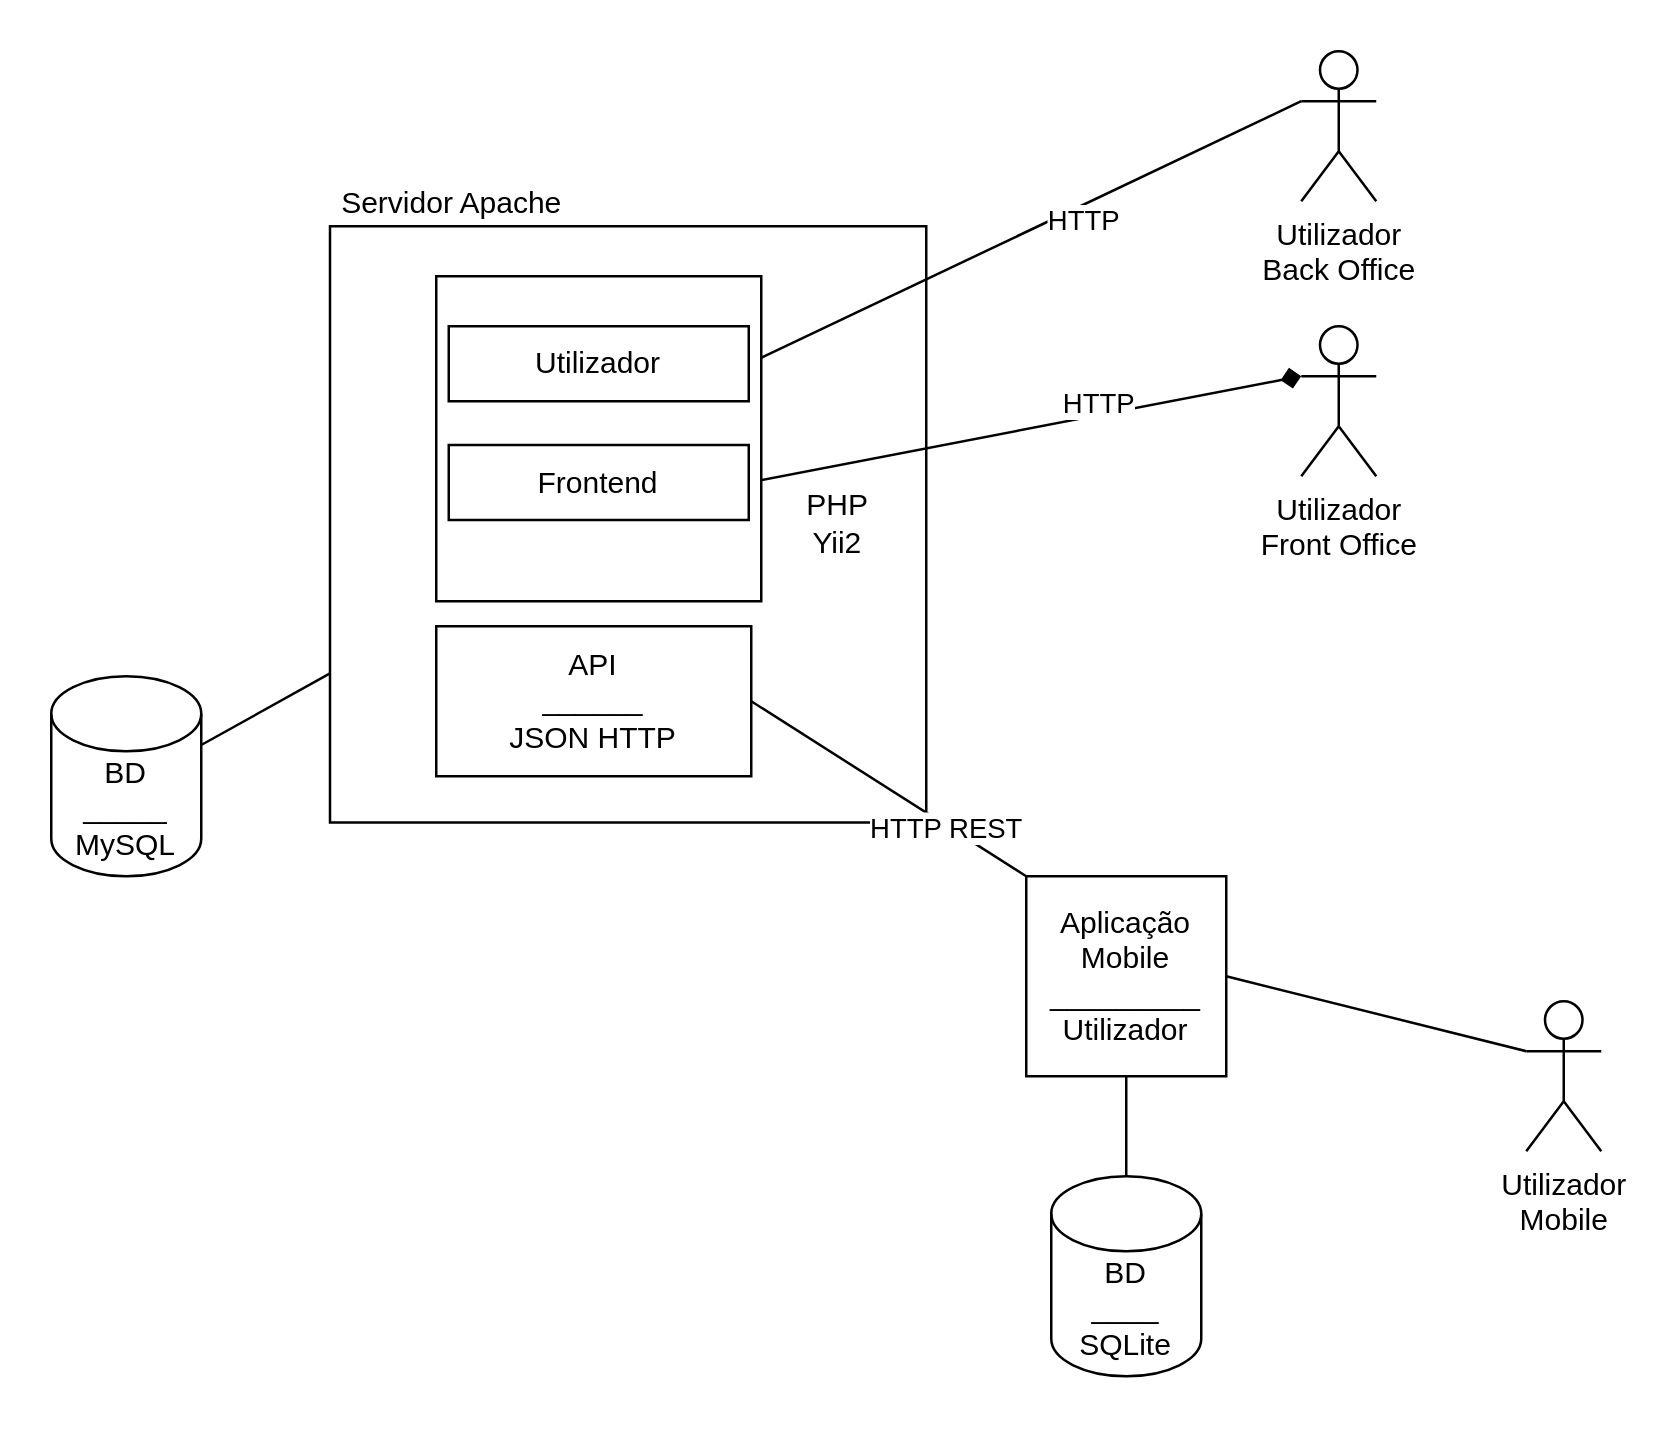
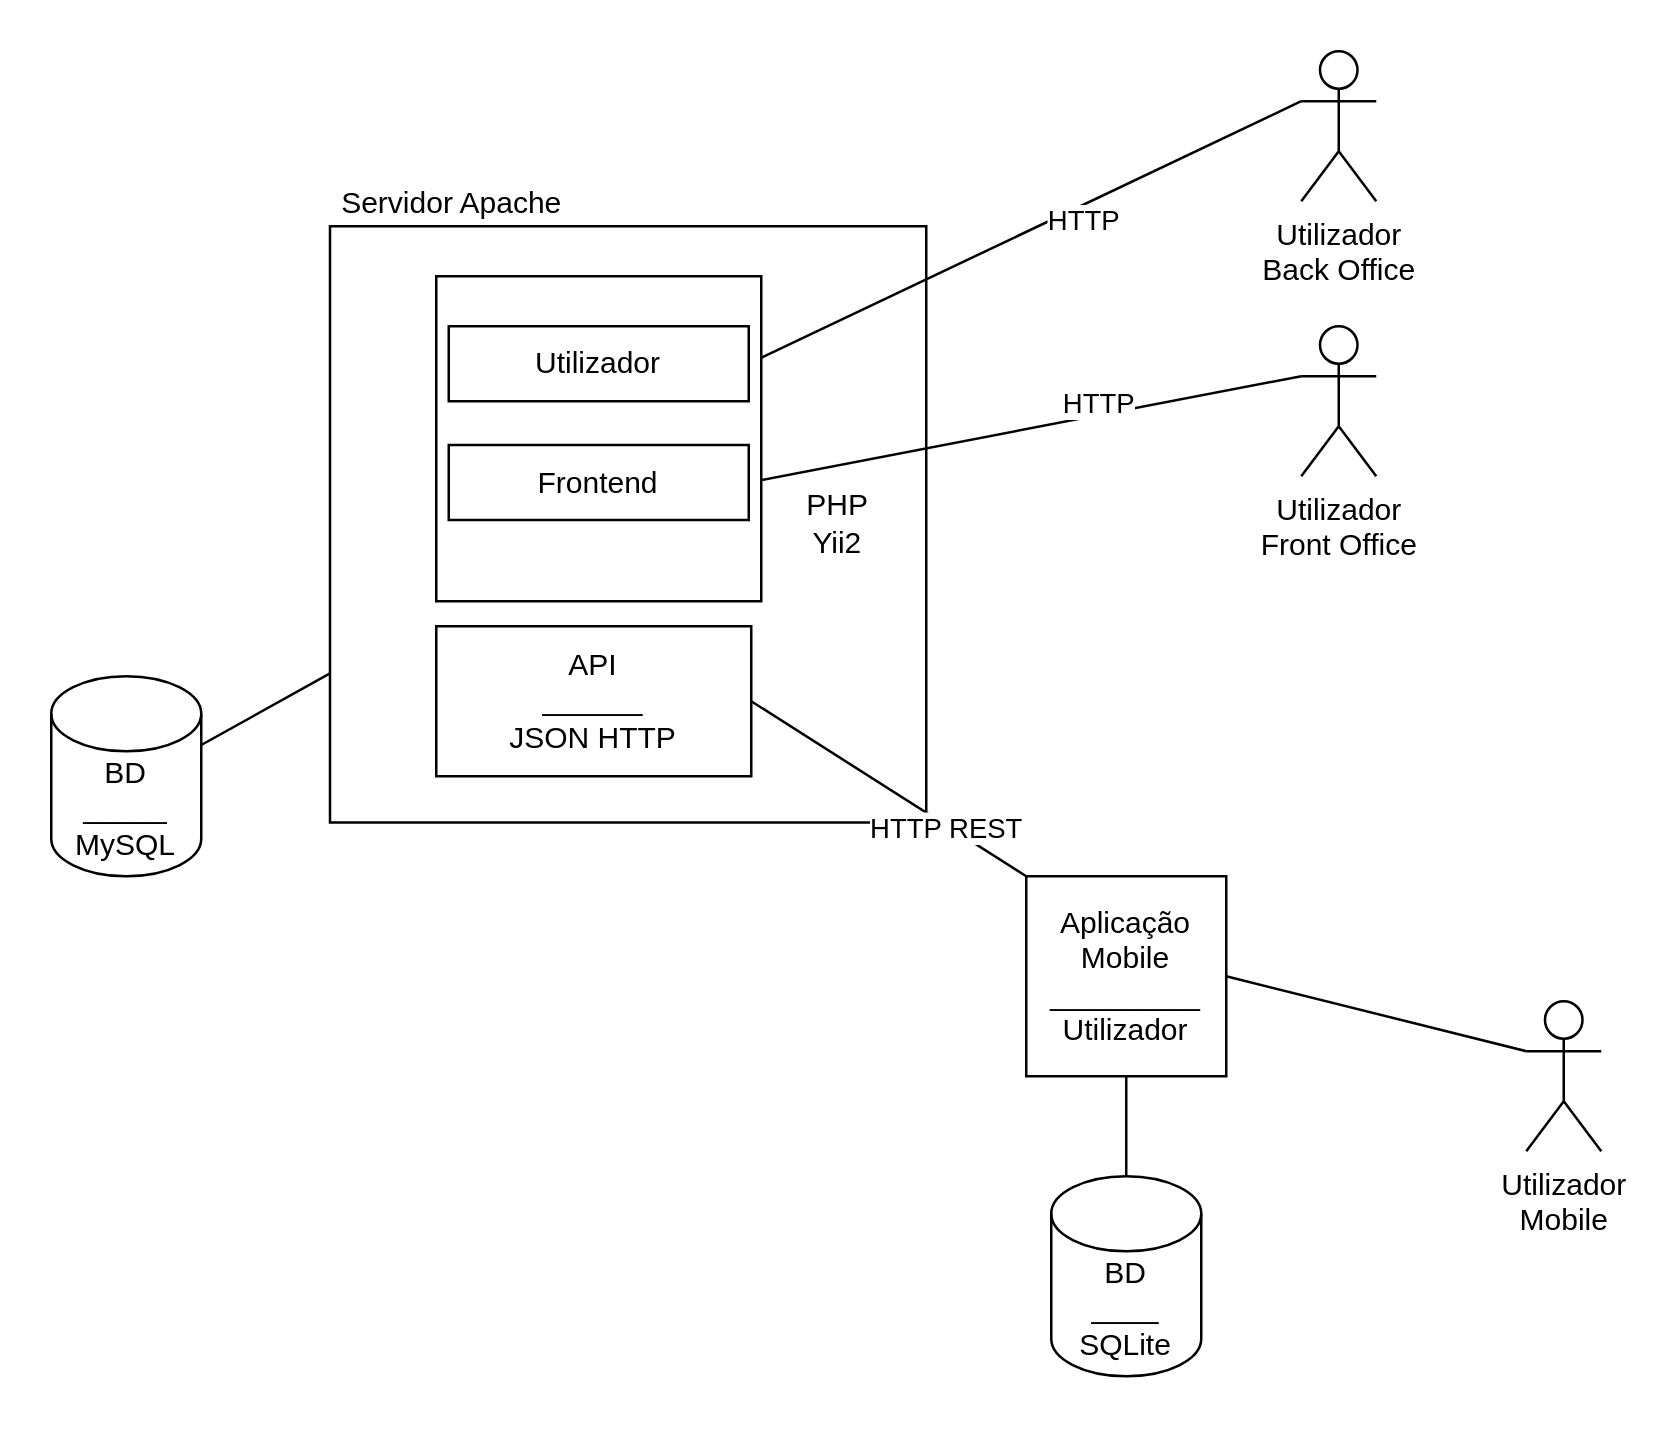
edge "Frontend" -> "Utilizador Front Office": arrowhead diamond -> none
